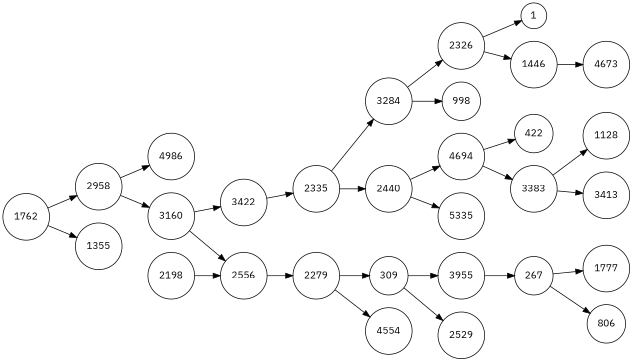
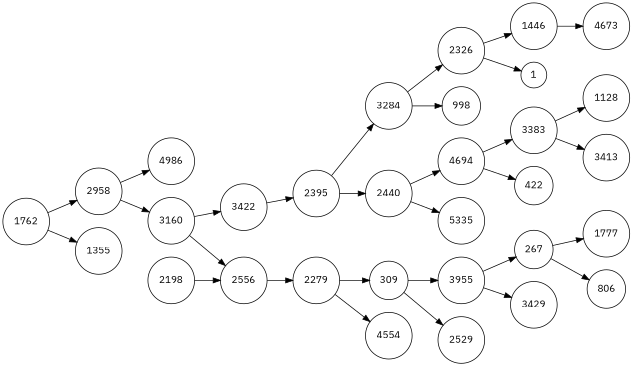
node "2335": label "2335" -> "2395"
node "3429": added
